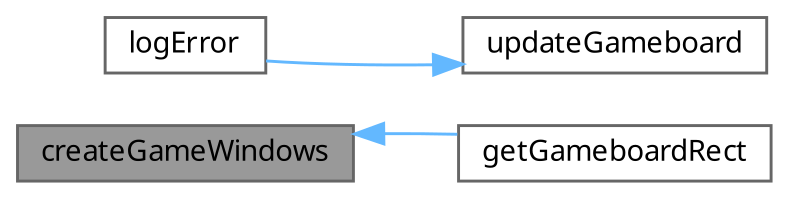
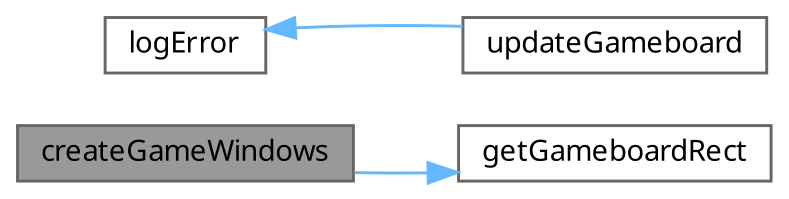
edge "logError" -> "updateGameboard": reversed
edge "getGameboardRect" -> "createGameWindows": reversed
